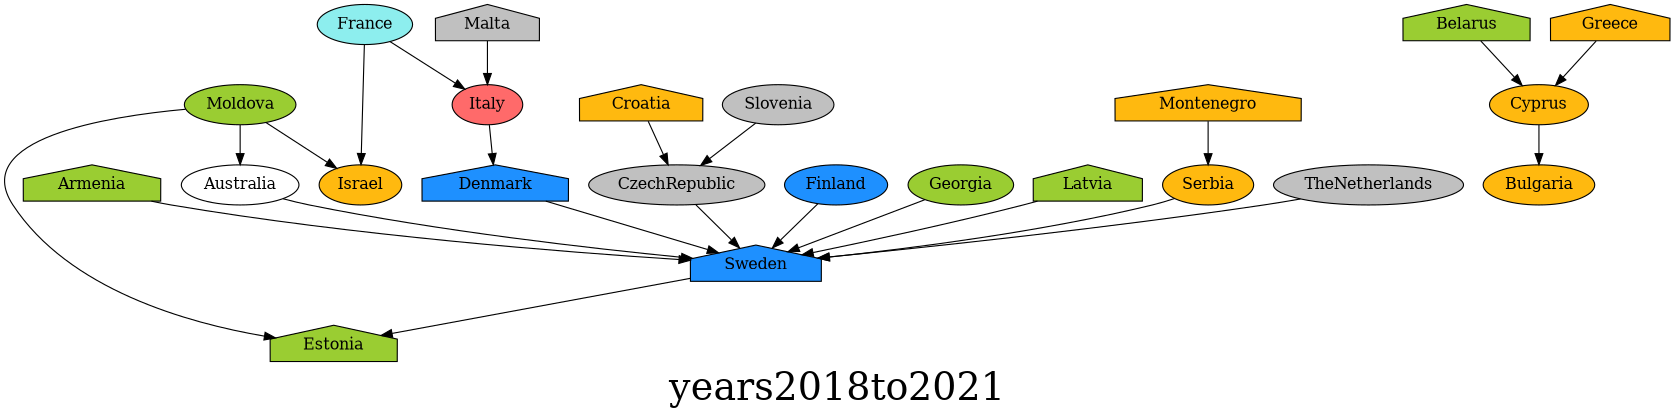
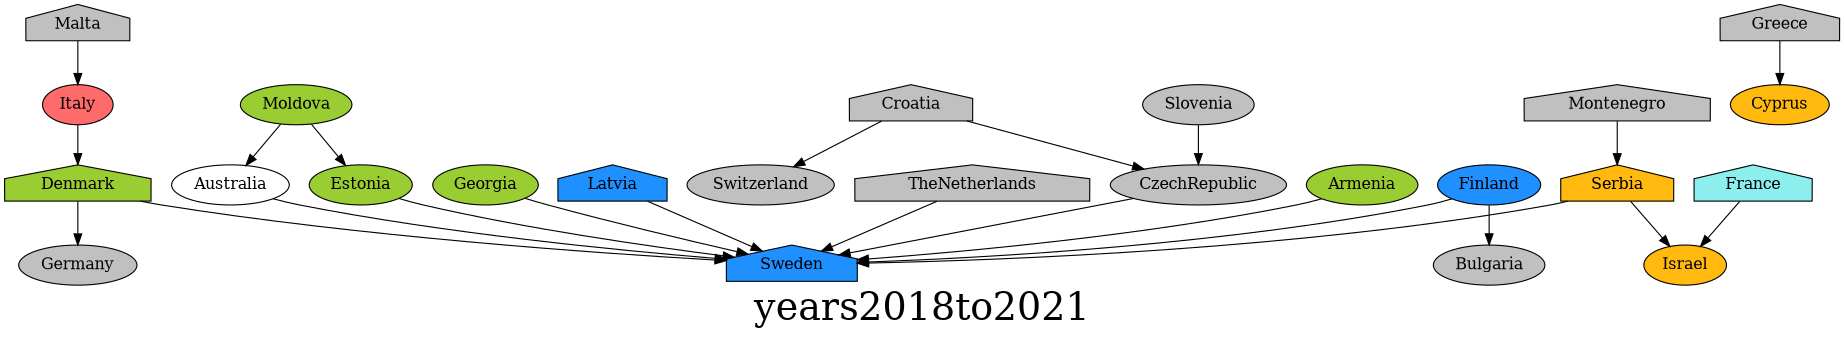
node "France": shape ellipse -> house
node "Belarus": removed
node "Greece": fillcolor darkgoldenrod1 -> gray
edge "France" -> "Italy": removed
node "Croatia": fillcolor darkgoldenrod1 -> gray
node "Montenegro": fillcolor darkgoldenrod1 -> gray
edge "Cyprus" -> "Bulgaria": now "Finland" -> "Bulgaria"
edge "Moldova" -> "Israel": now "Serbia" -> "Israel"
node "Armenia": shape house -> ellipse
node "Denmark": fillcolor dodgerblue -> olivedrab3
node "Switzerland": added
node "Latvia": fillcolor olivedrab3 -> dodgerblue
node "Serbia": shape ellipse -> house
node "TheNetherlands": shape ellipse -> house
node "Bulgaria": fillcolor darkgoldenrod1 -> gray
node "Germany": added
edge "Sweden" -> "Estonia": reversed
node "Estonia": shape house -> ellipse
